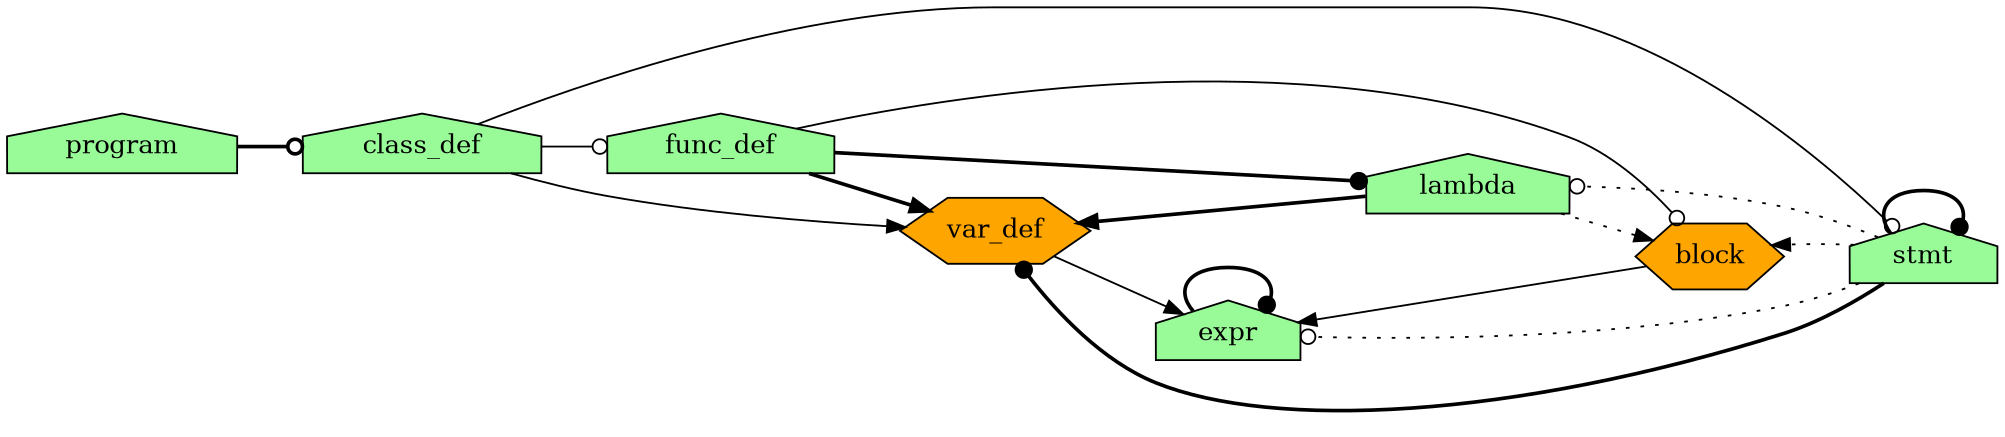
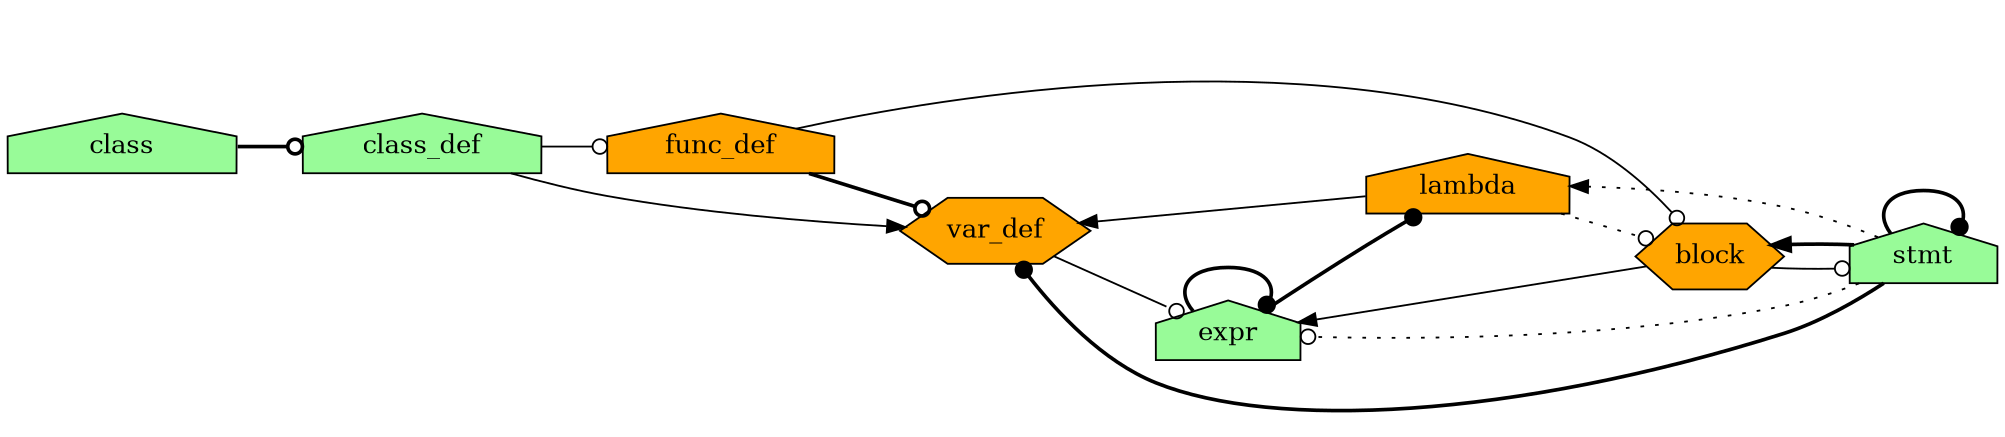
edge "class_def" -> "stmt": now "block" -> "stmt"
node "program": label "program" -> "class"
node "func_def": fillcolor palegreen -> orange
edge "func_def" -> "lambda": now "expr" -> "lambda"
node "lambda": fillcolor palegreen -> orange
edge "func_def" -> "var_def": arrowhead normal -> odot
edge "stmt" -> "lambda": arrowhead odot -> normal
edge "lambda" -> "var_def": style bold -> solid
edge "lambda" -> "block": arrowhead normal -> odot
edge "stmt" -> "block": style dotted -> bold
edge "var_def" -> "expr": arrowhead normal -> odot
